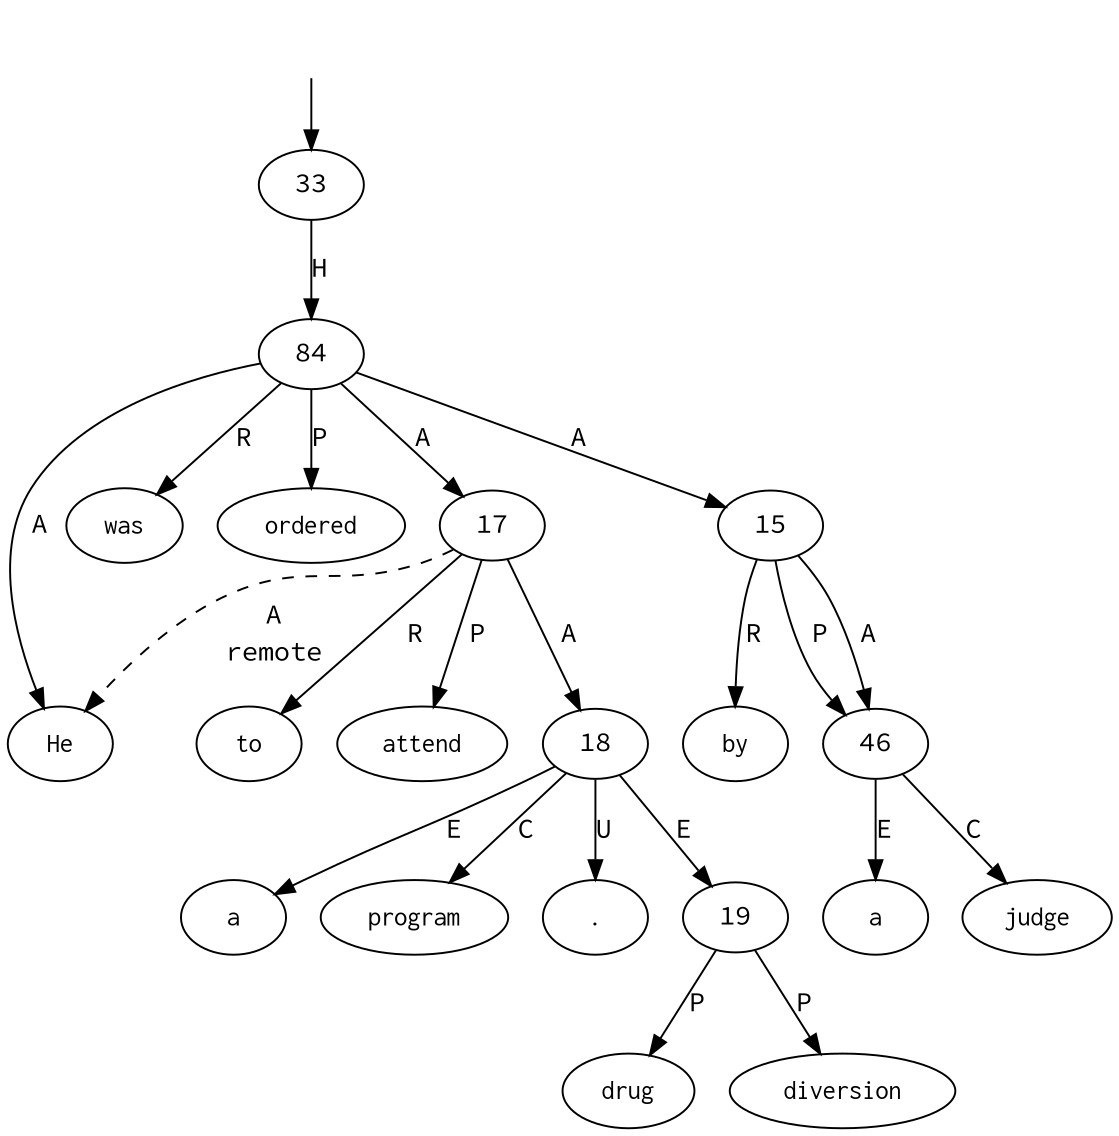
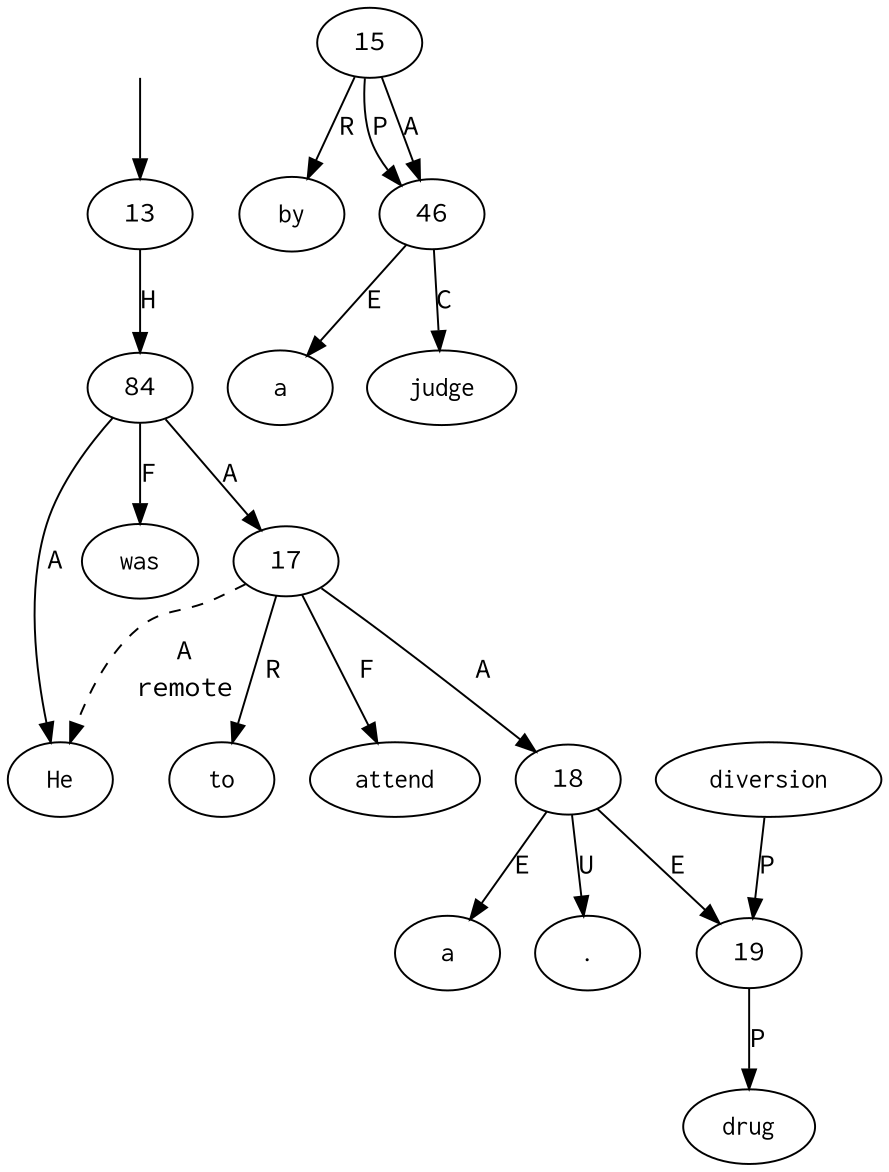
node "33": label "33" -> "13"
edge "84" -> "15": removed, label "A"
edge "84" -> "was": label "R" -> "F"
node "ordered": removed
edge "17" -> "attend": label "P" -> "F"
node "program": removed
edge "19" -> "diversion": reversed
